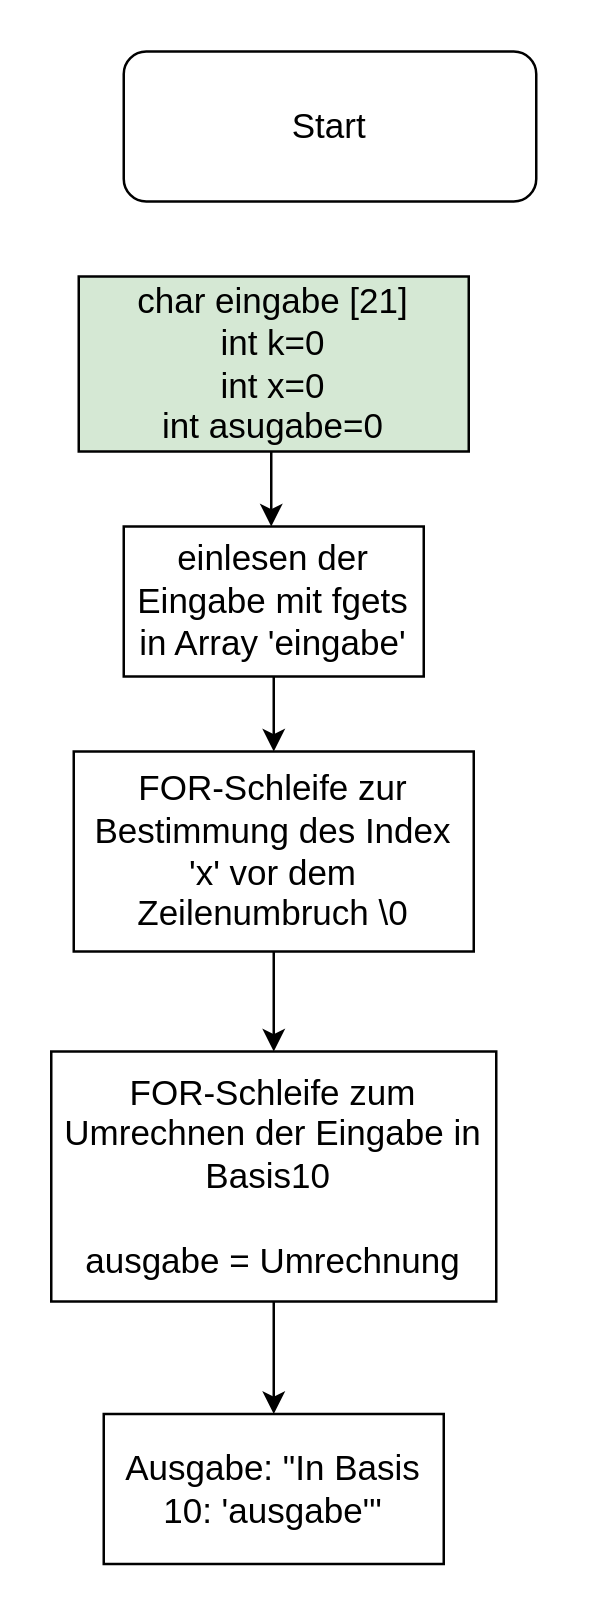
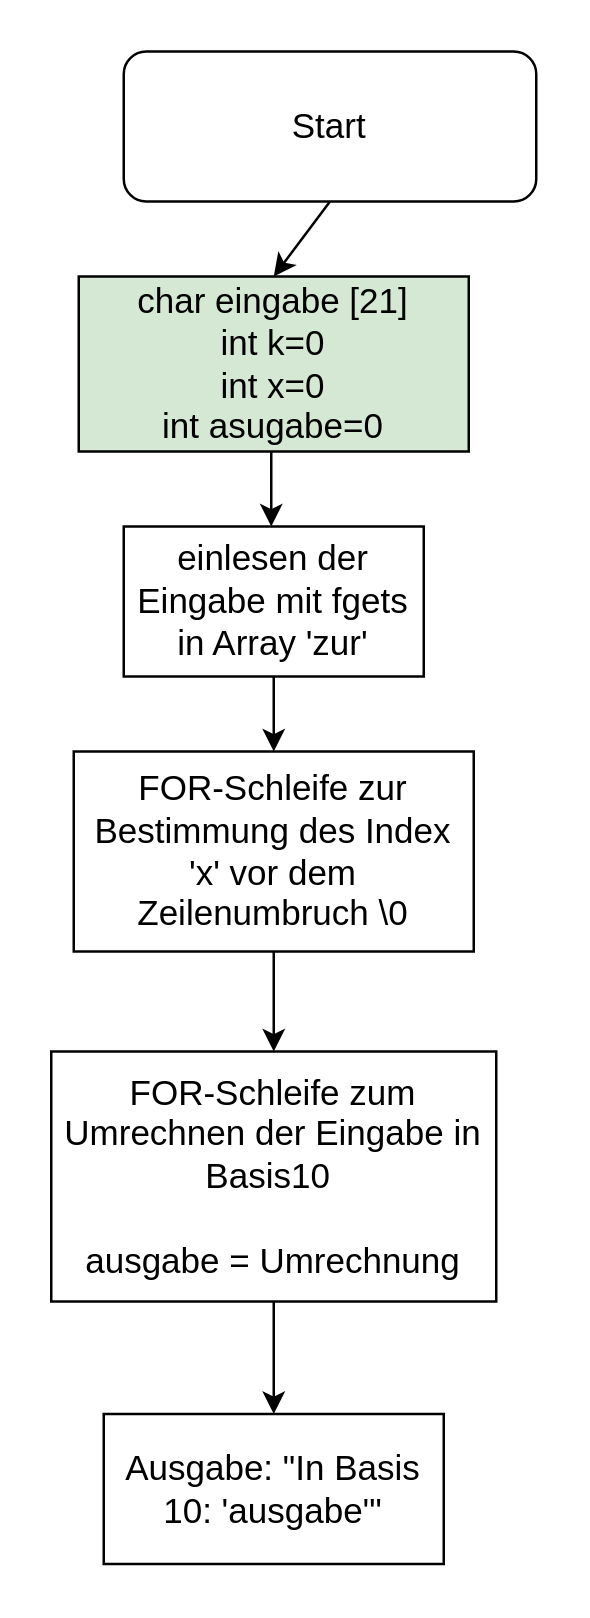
edge "Start" -> "char eingabe [21] int k=0 int x=0 int asugabe=0": added
node "einlesen der Eingabe mit fgets in Array 'eingabe'": label "einlesen der Eingabe mit fgets in Array 'eingabe'" -> "einlesen der Eingabe mit fgets in Array 'zur'"
